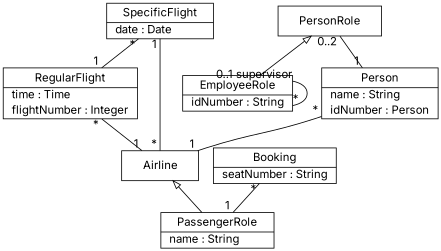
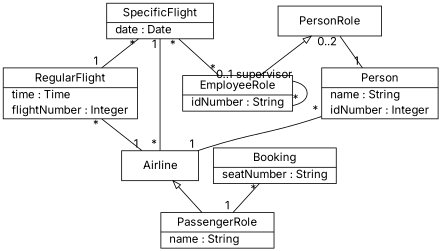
edge "SpecificFlight" -- "EmployeeRole": added
node "Person": text "idNumber : Person" -> "idNumber : Integer"
